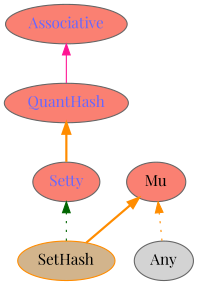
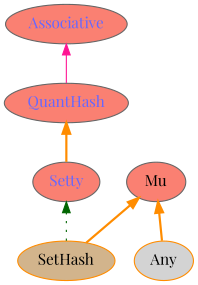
edge "Any" -> "Mu": style dotted -> bold
node "Any": color gray40 -> darkorange
